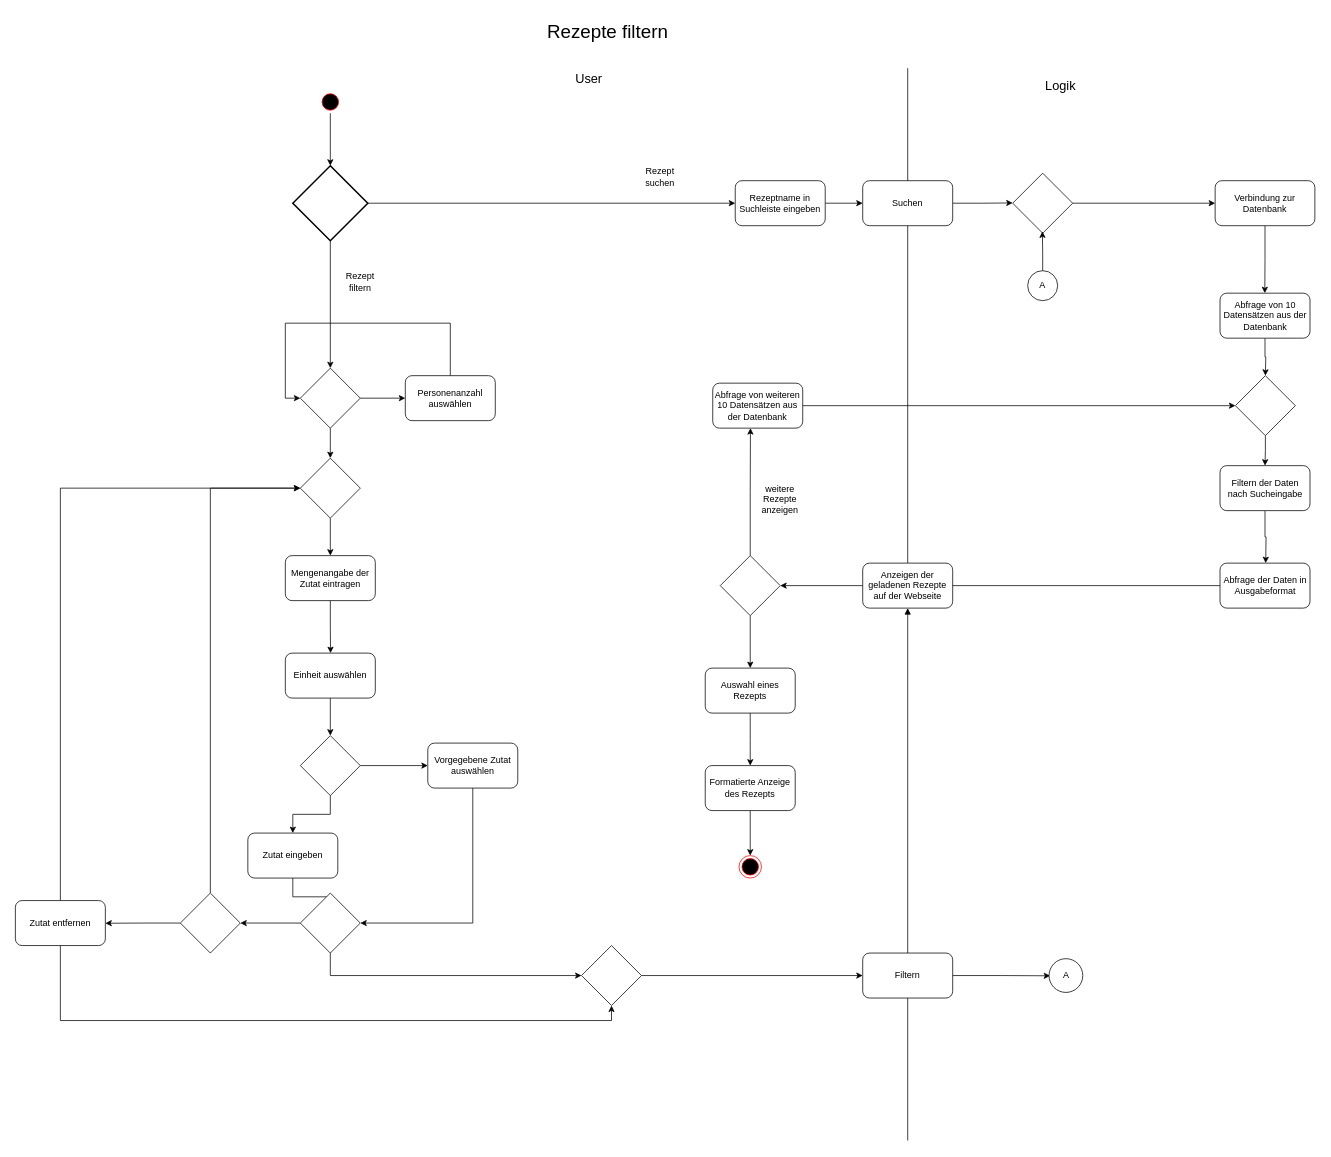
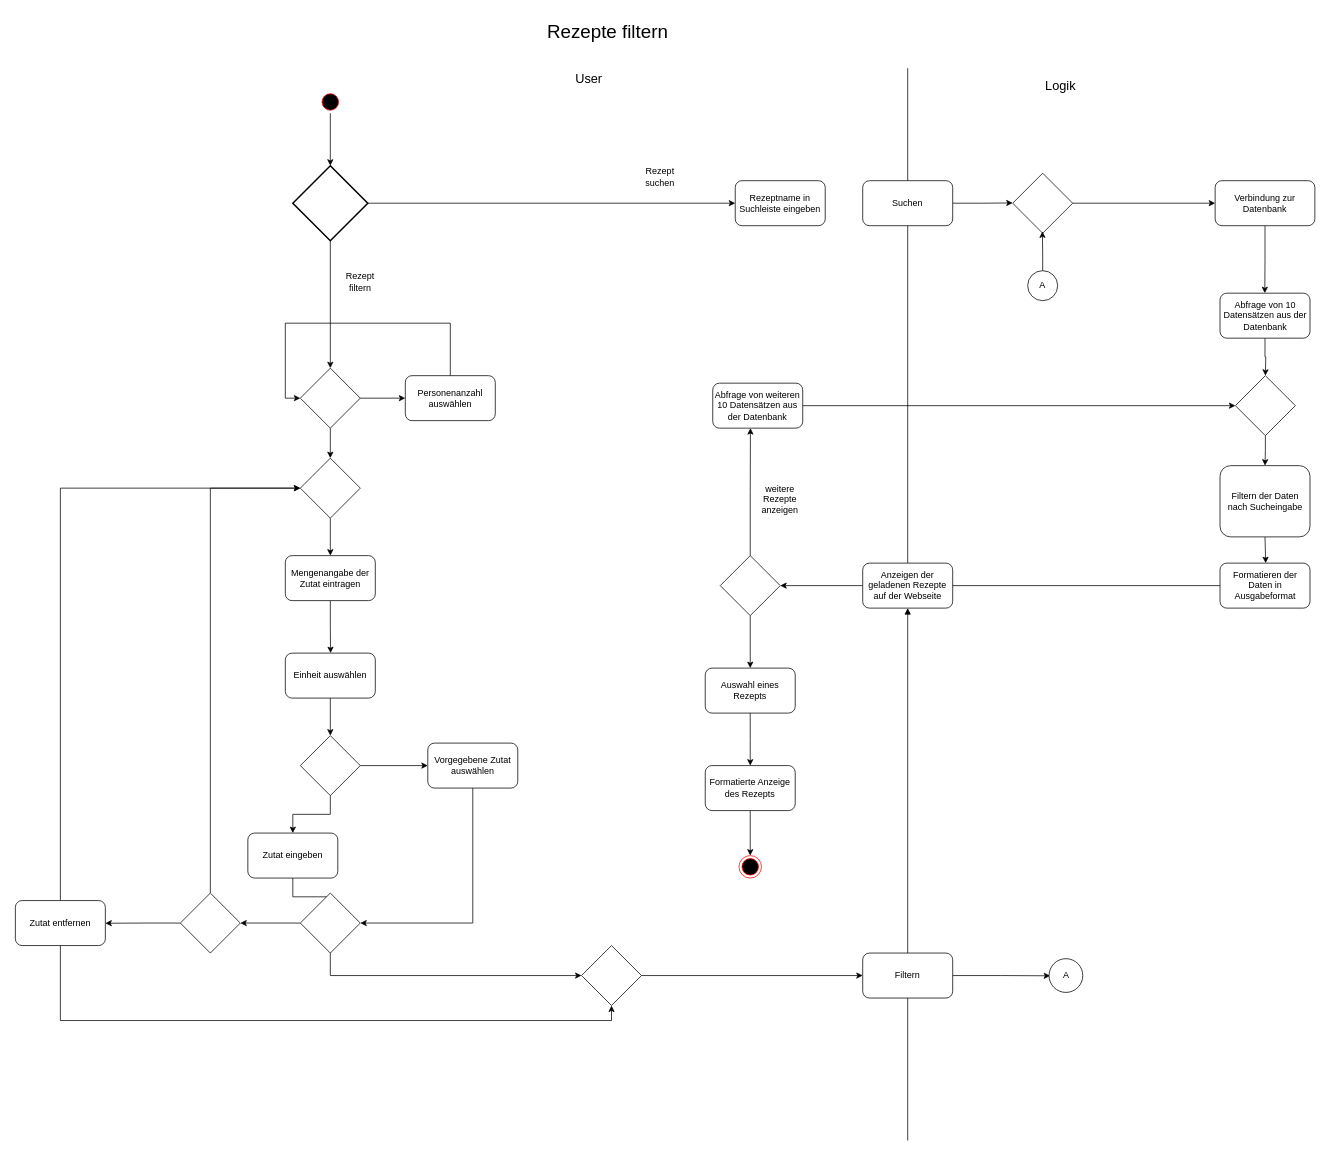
edge "Rezeptname in Suchleiste eingeben" -> "Suchen": removed
node "Filtern der Daten nach Sucheingabe": size 90x45 -> 90x71
node "Abfrage der Daten in Ausgabeformat": label "Abfrage der Daten in Ausgabeformat" -> "Formatieren der Daten in Ausgabeformat"
